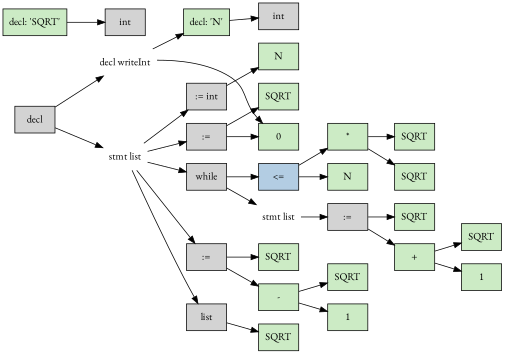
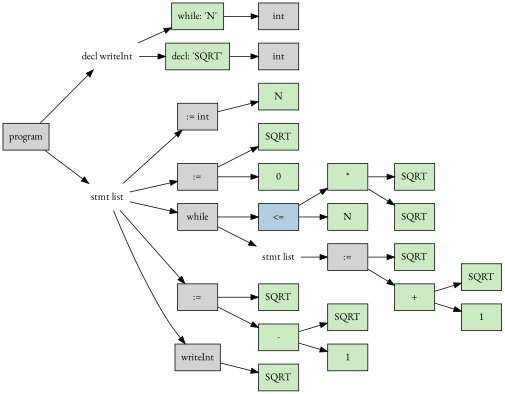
node "decl: 'N'": label "decl: 'N'" -> "while: 'N'"
edge "decl writeInt" -> "0": now "decl writeInt" -> "decl: 'SQRT'"
node "decl": label "decl" -> "program"
node "list": label "list" -> "writeInt"
